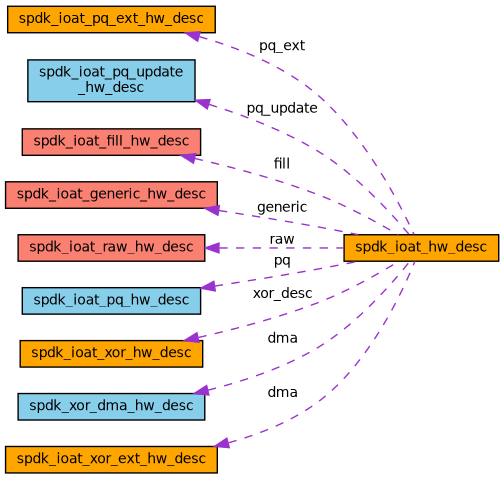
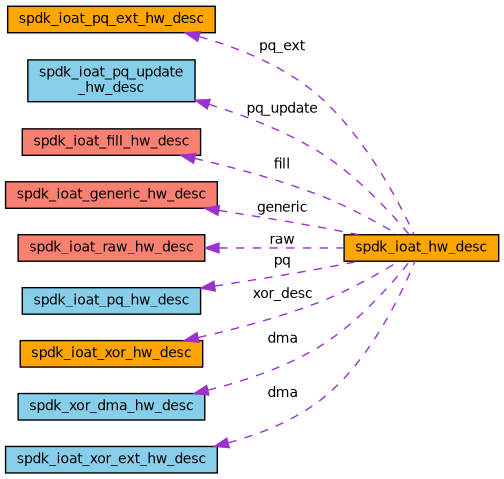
node "spdk_ioat_xor_ext_hw_desc": fillcolor orange -> skyblue
